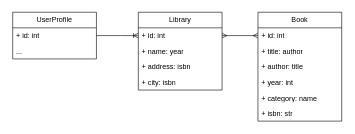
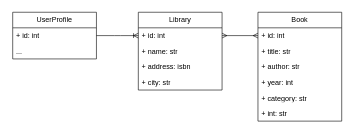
node "+ name: year": label "+ name: year" -> "+ name: str"
node "+ title: author": label "+ title: author" -> "+ title: str"
node "+ author: title": label "+ author: title" -> "+ author: str"
node "+ city: isbn": label "+ city: isbn" -> "+ city: str"
node "+ category: name": label "+ category: name" -> "+ category: str"
node "+ isbn: str": label "+ isbn: str" -> "+ int: str"
